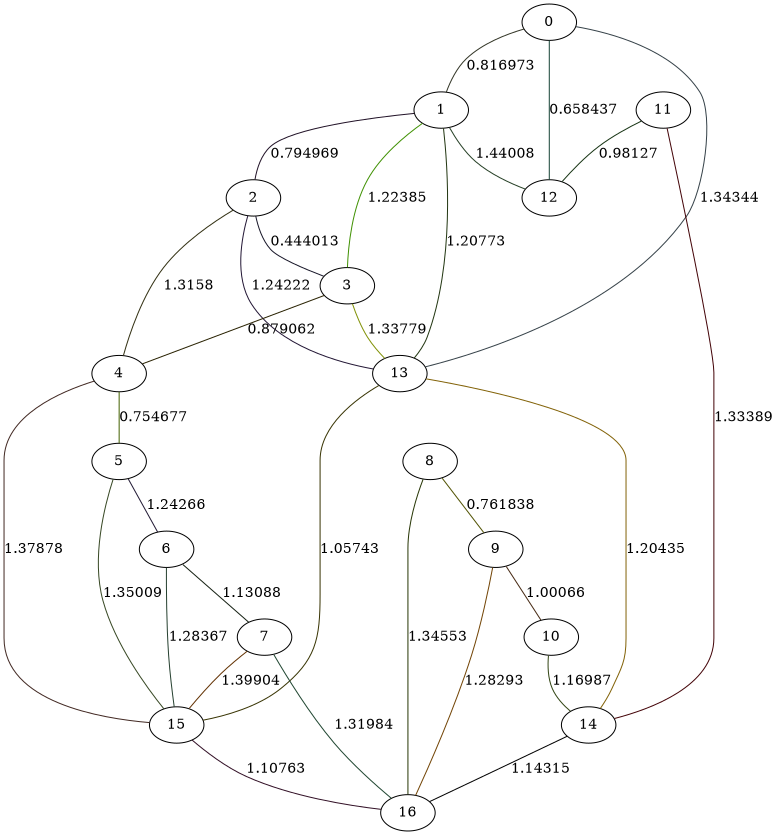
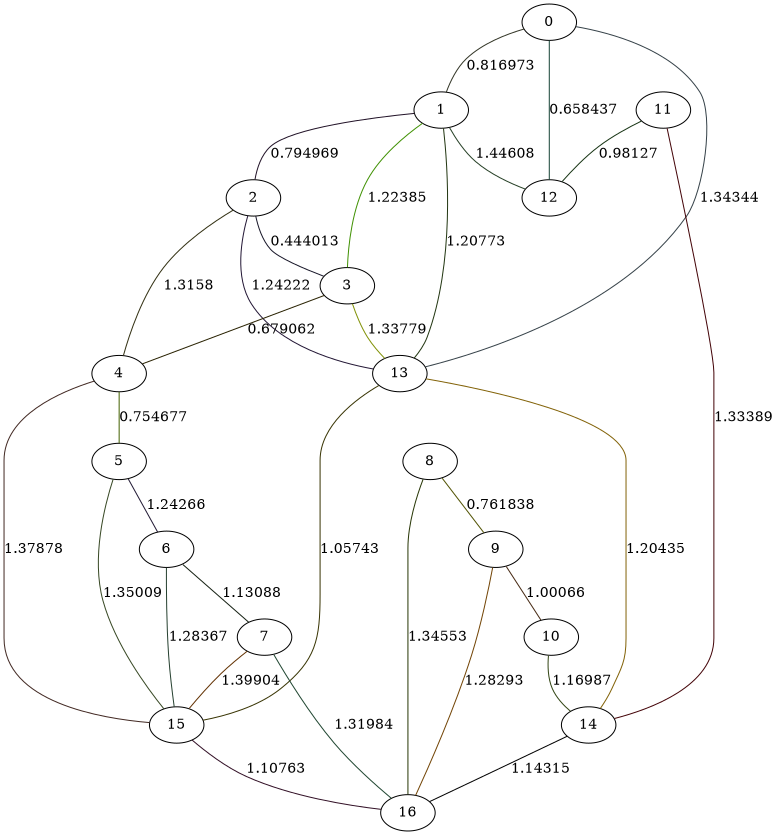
edge "1" -- "12": label "1.44008" -> "1.44608"
edge "3" -- "4": label "0.879062" -> "0.679062"
